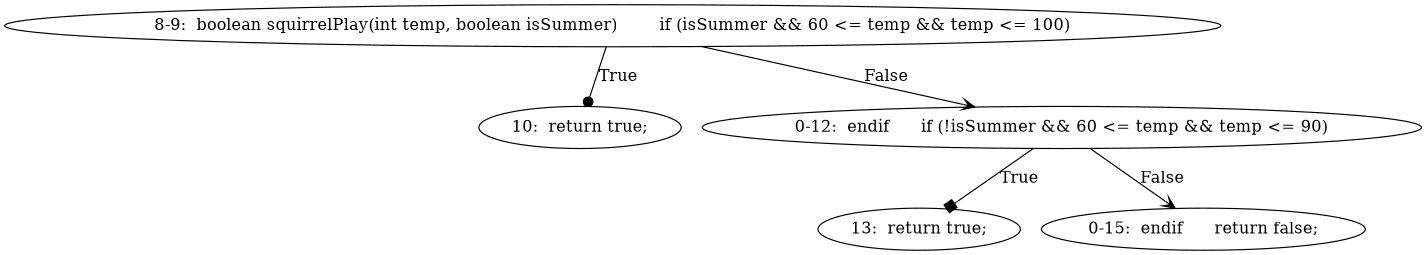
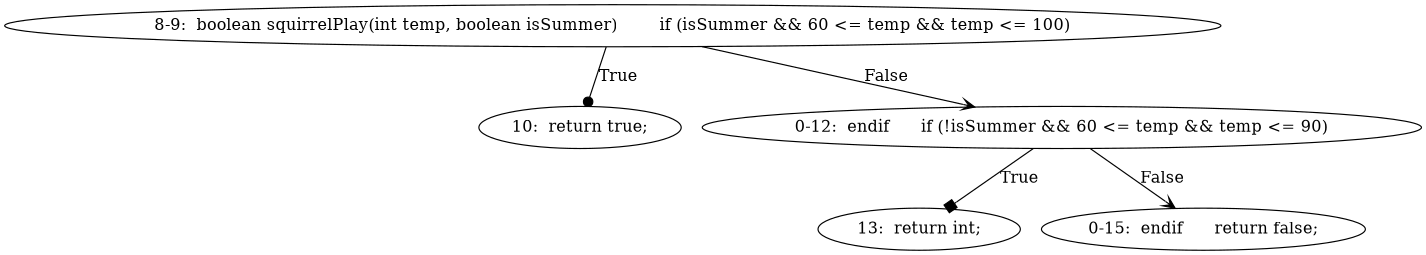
node "13:  return true;": label "13:  return true;" -> "13:  return int;"
